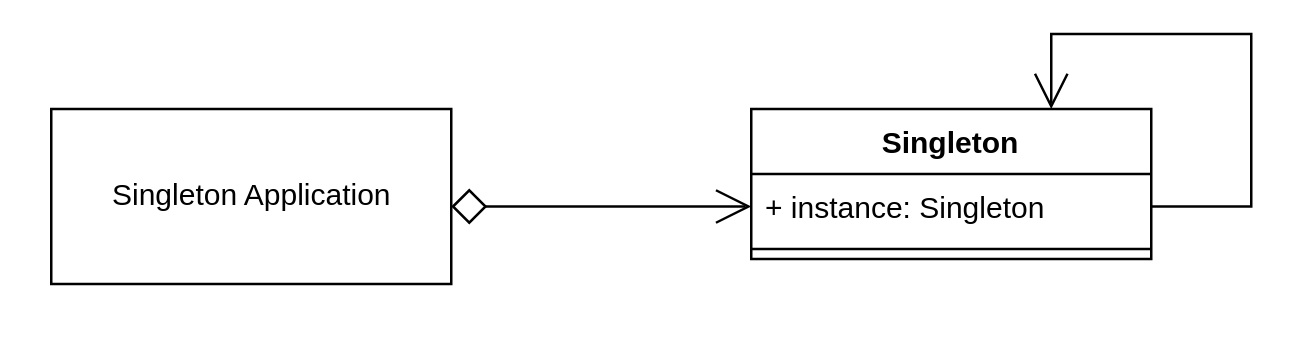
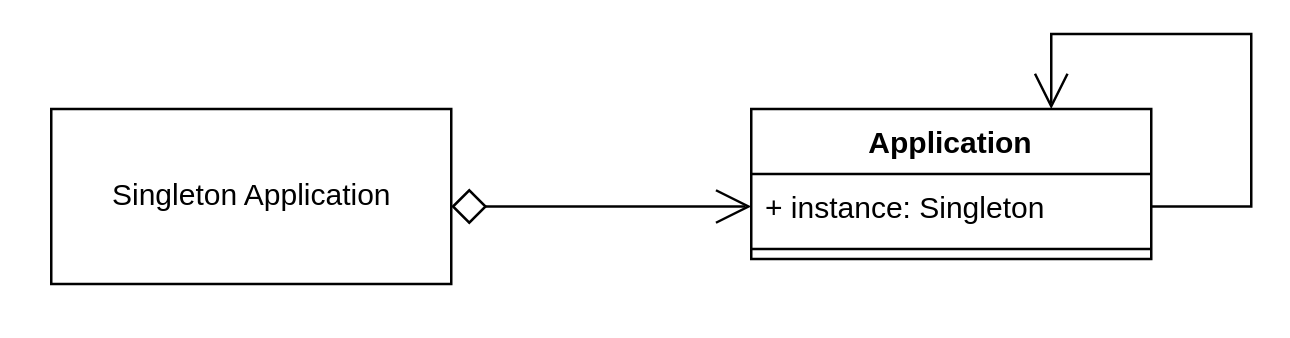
node "Singleton": label "Singleton" -> "Application"
